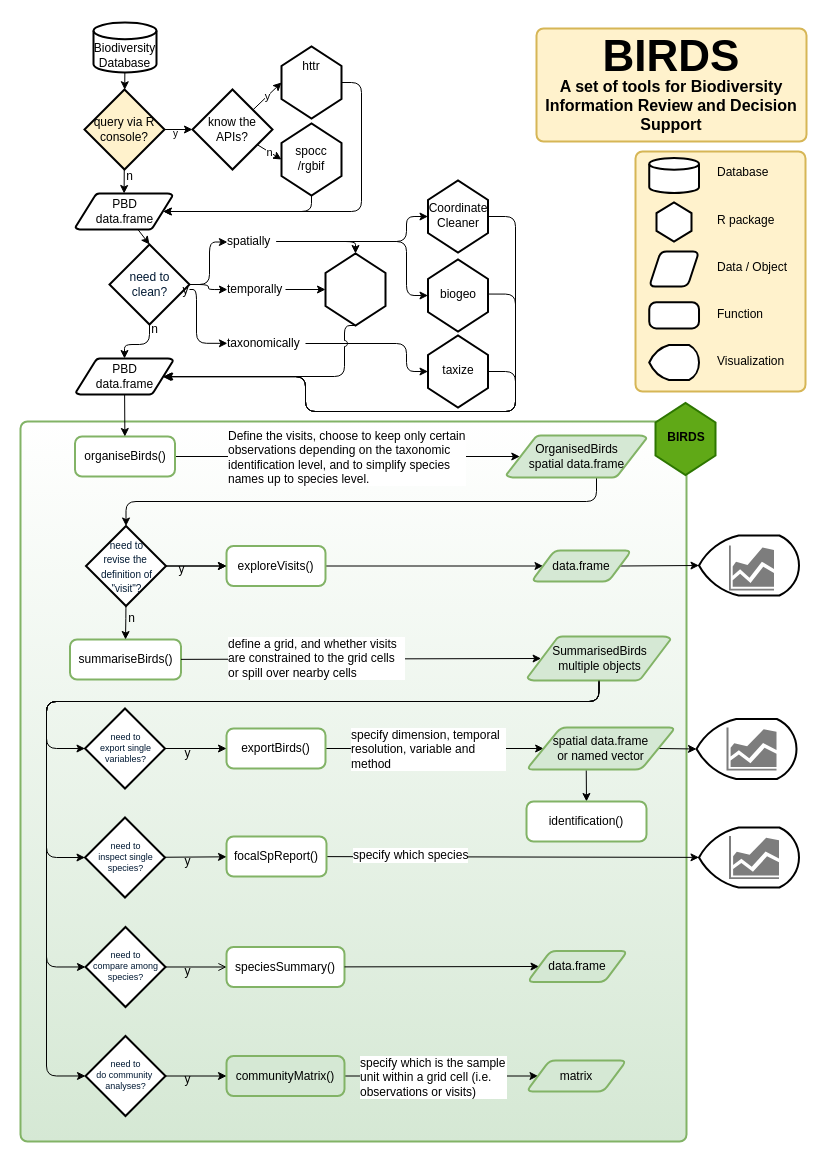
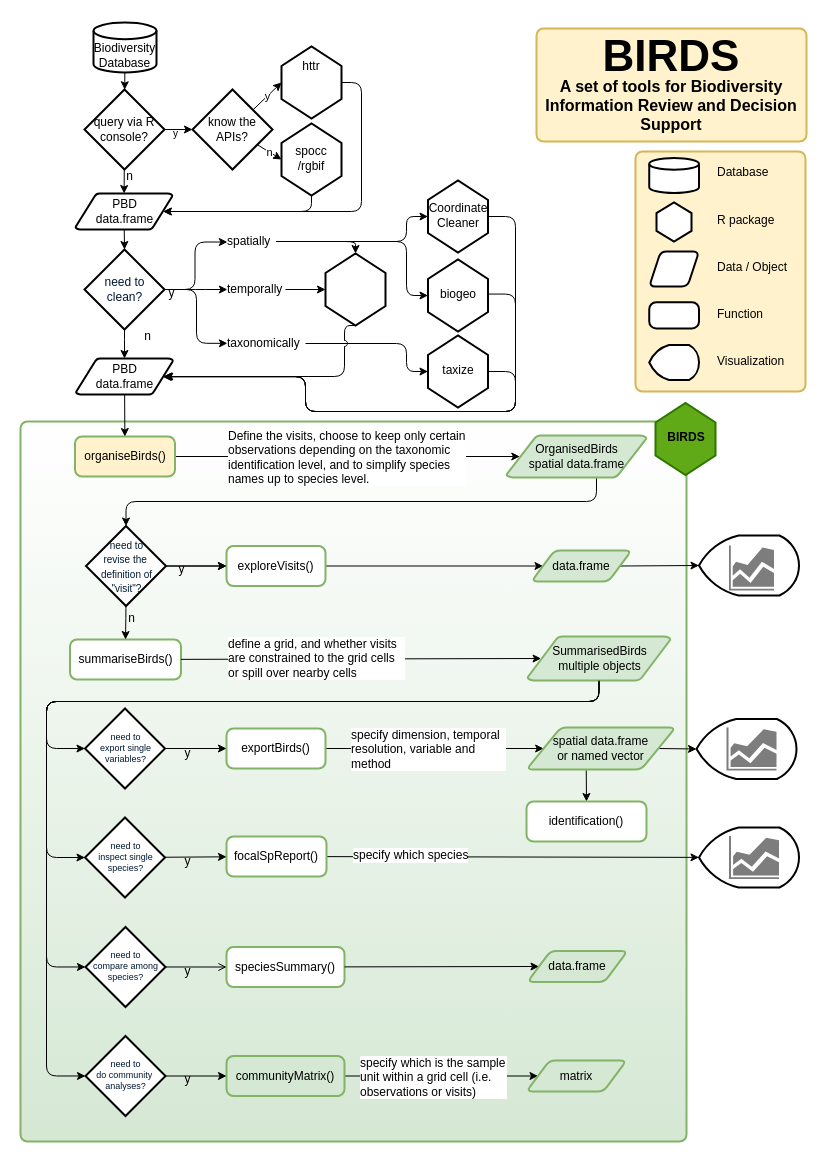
node "query via R console?": fillcolor #fff2cc -> #ffffff
node "need to clean?": moved (150, 285) -> (125, 290)
node "organiseBirds()": fillcolor #ffffff -> #fff2cc
